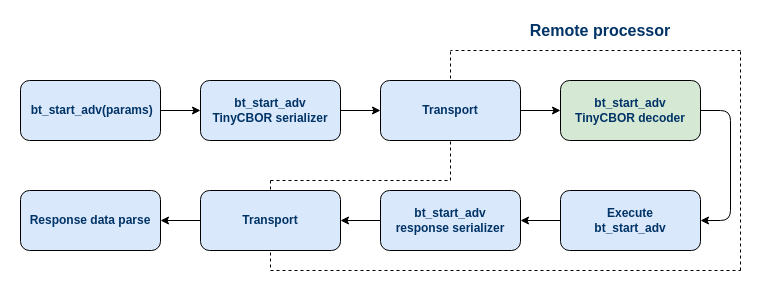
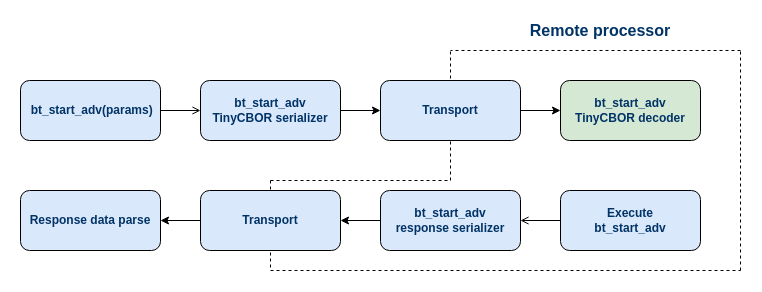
edge "bt_start_adv(params)" -> "bt_start_adv TinyCBOR serializer": arrowhead classic -> open
edge "bt_start_adv TinyCBOR decoder" -> "Execute bt_start_adv": removed
edge "Execute bt_start_adv" -> "bt_start_adv response serializer": arrowhead classic -> open
